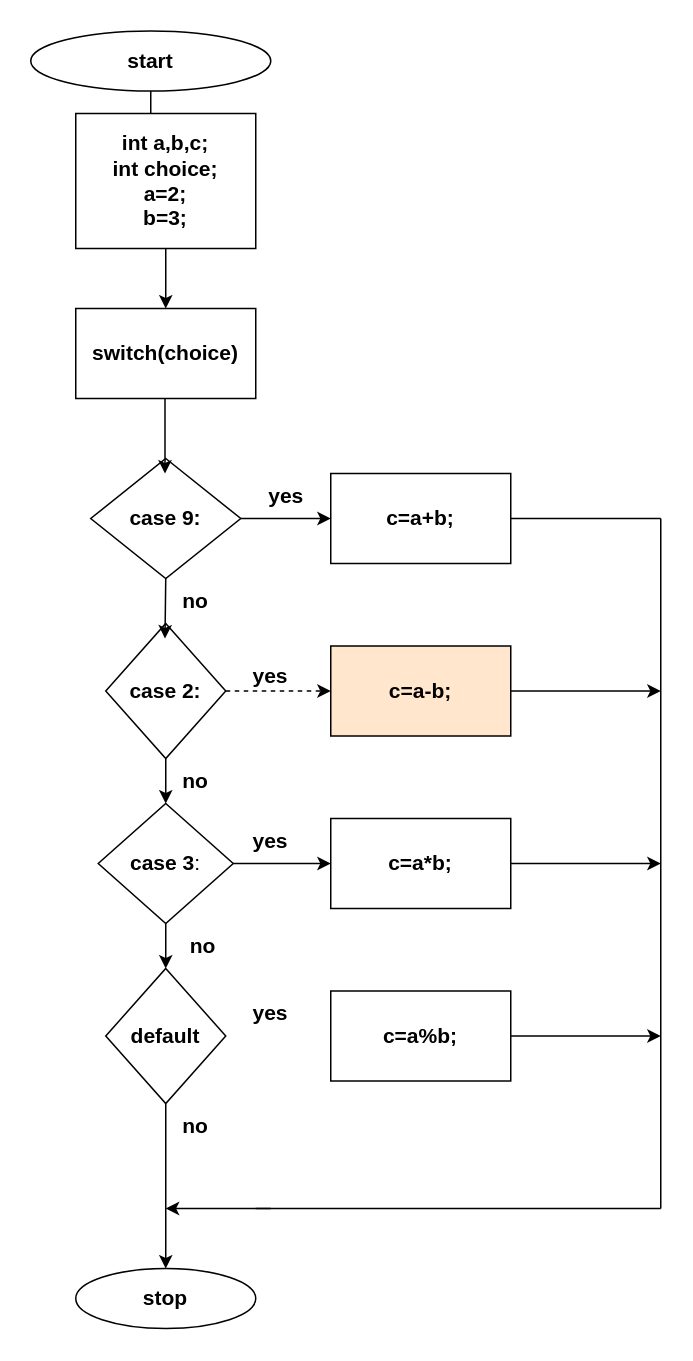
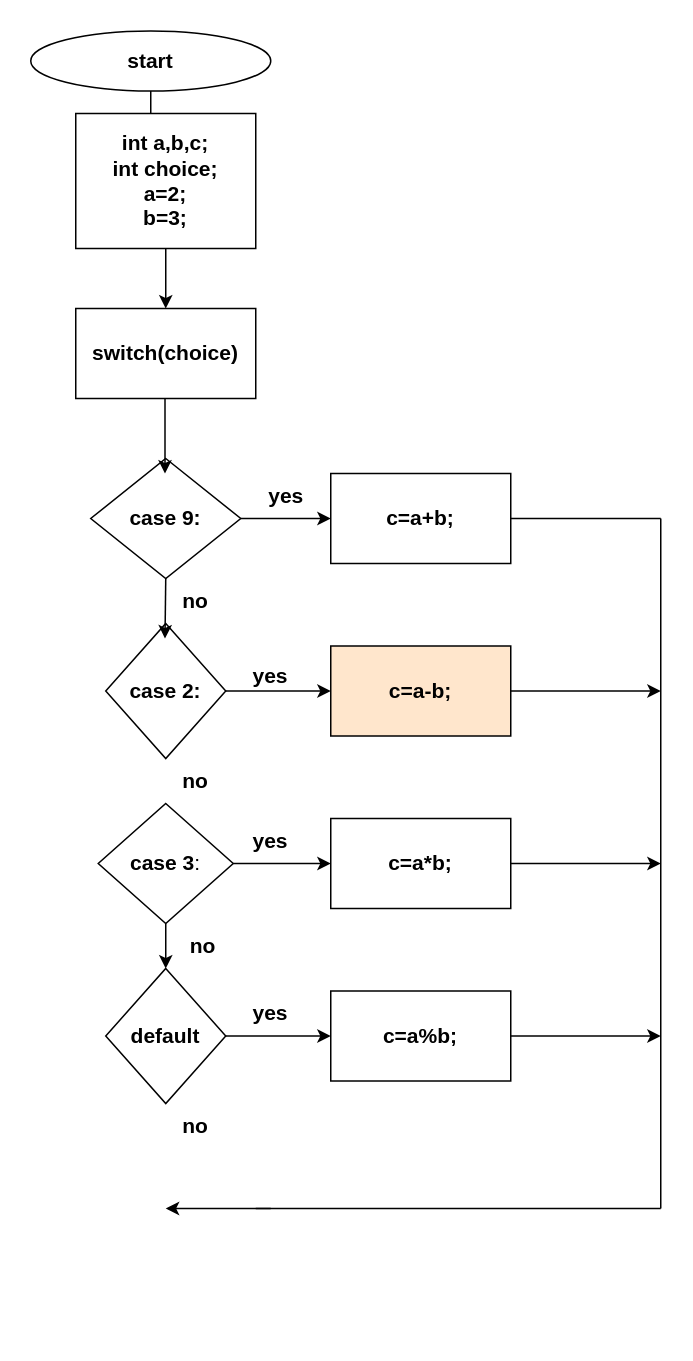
edge "case 2:" -> "c=a-b;": style dashed -> solid
edge "case 2:" -> "case 3:": removed
edge "default" -> "c=a%b;": added
edge "default" -> "stop": removed
node "stop": removed
